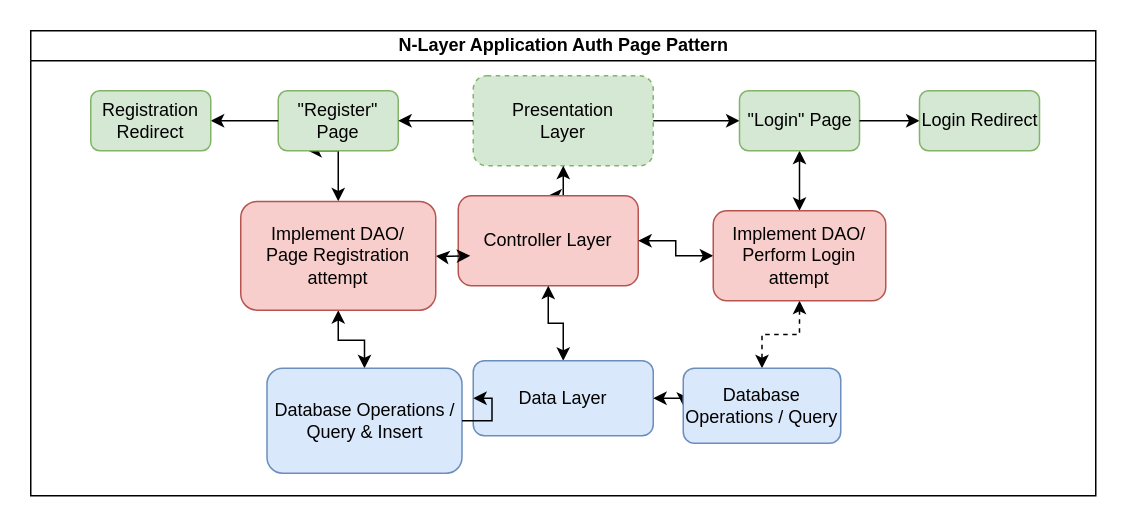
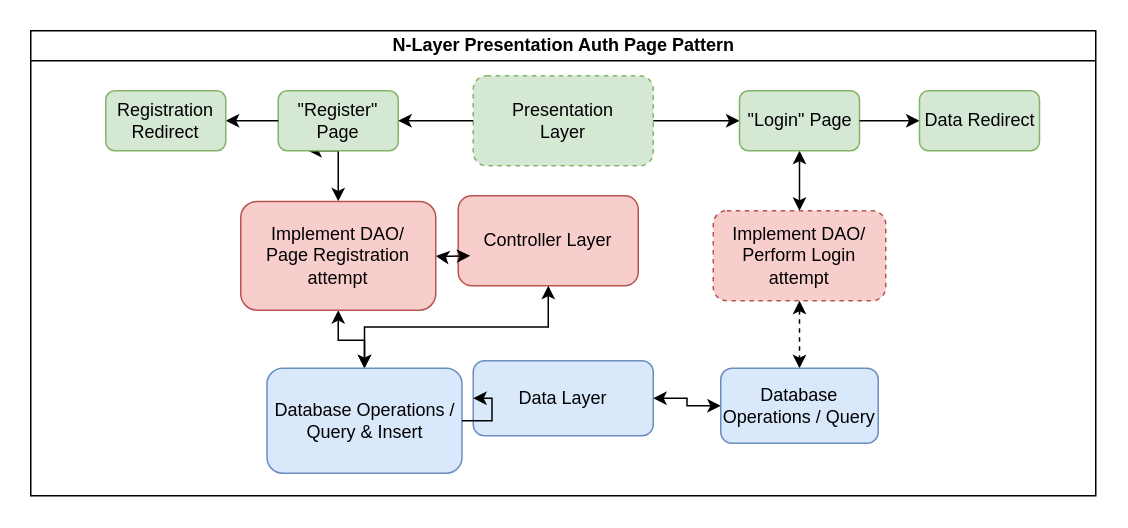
node "N-Layer Application Auth Page Pattern": label "N-Layer Application Auth Page Pattern" -> "N-Layer Presentation Auth Page Pattern"
node "Registration Redirect": moved (151, 121) -> (166, 121)
node "Login Redirect": label "Login Redirect" -> "Data Redirect"
edge "Presentation Layer" -- "Controller Layer": removed
edge "Controller Layer" -- "Implement DAO/ Perform Login attempt": removed
node "Implement DAO/ Perform Login attempt": style solid -> dashed
edge "Controller Layer" -- "Data Layer": now "Controller Layer" -- "Database Operations / Query & Insert"
node "Database Operations / Query": moved (762, 406) -> (800, 406)
